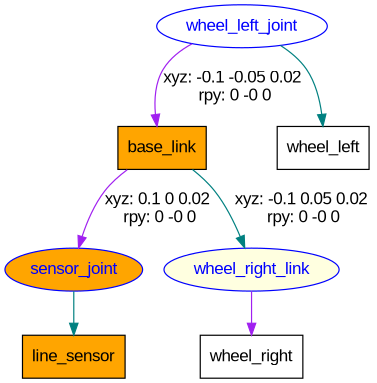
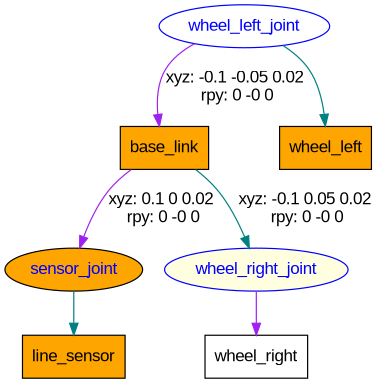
node "wheel_left": fillcolor white -> orange
node "sensor_joint": color blue -> black
node "wheel_right_link": label "wheel_right_link" -> "wheel_right_joint"
